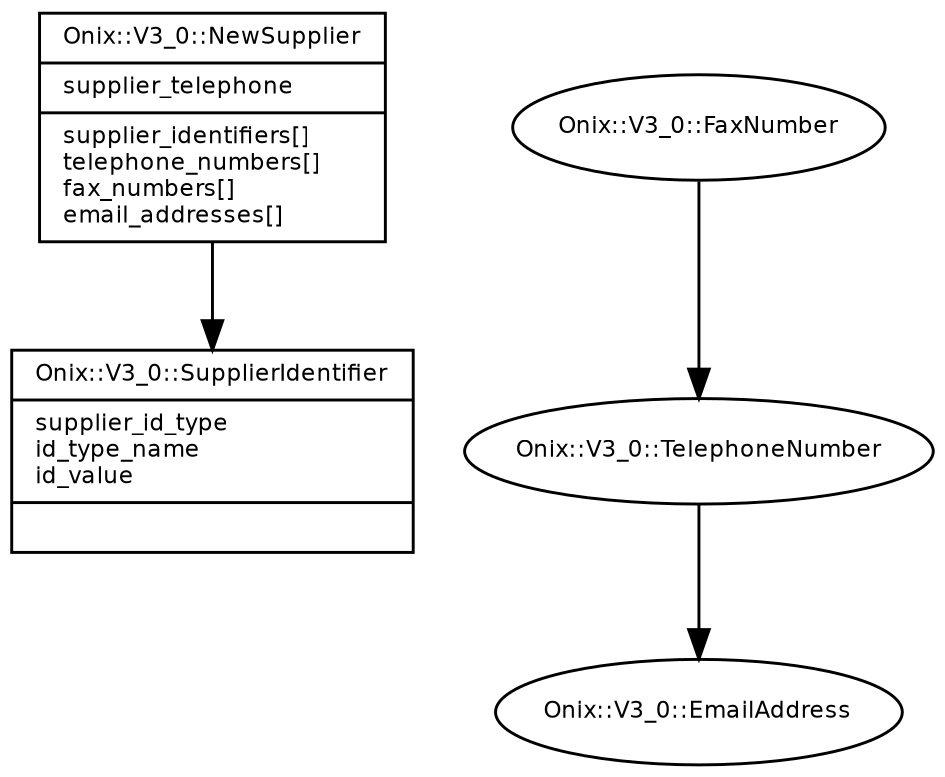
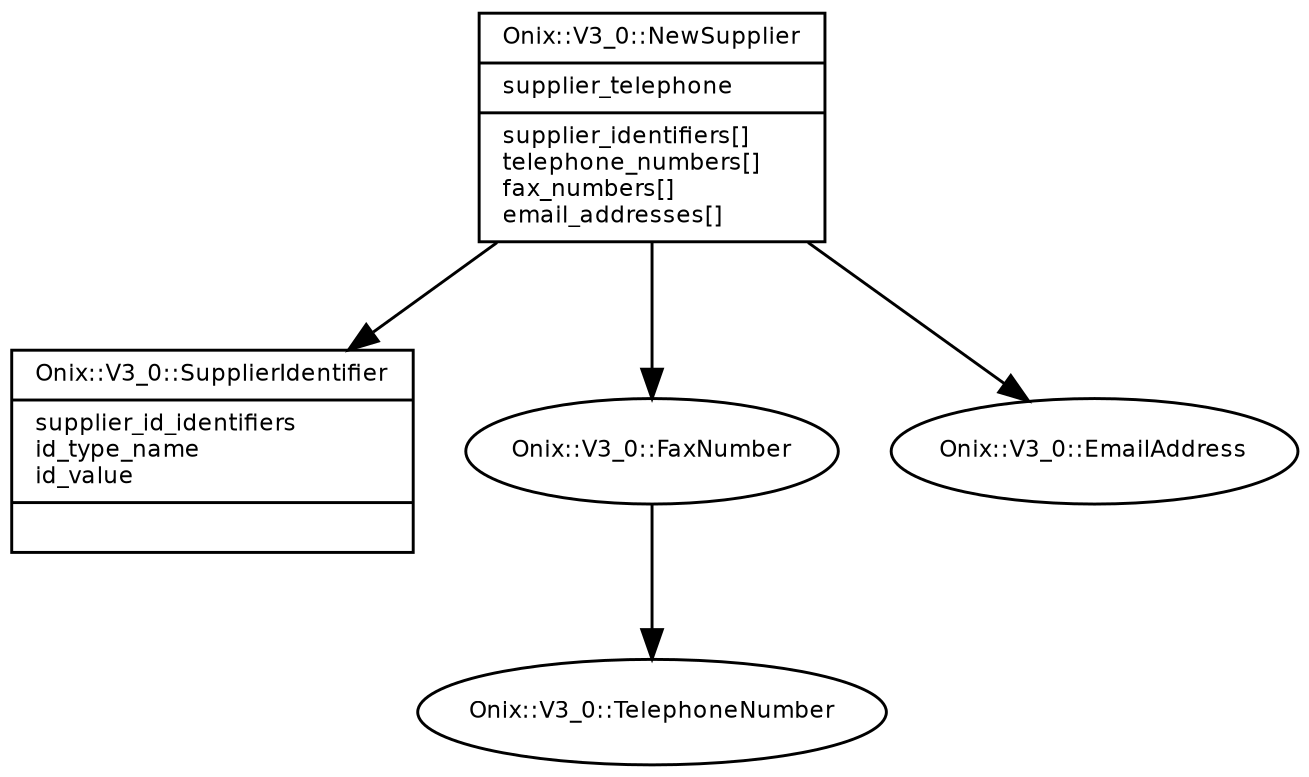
edge "Onix::V3_0::NewSupplier" -> "Onix::V3_0::FaxNumber": added
node "Onix::V3_0::SupplierIdentifier": text "supplier_id_type" -> "supplier_id_identifiers"
edge "Onix::V3_0::TelephoneNumber" -> "Onix::V3_0::EmailAddress": now "Onix::V3_0::NewSupplier" -> "Onix::V3_0::EmailAddress"
